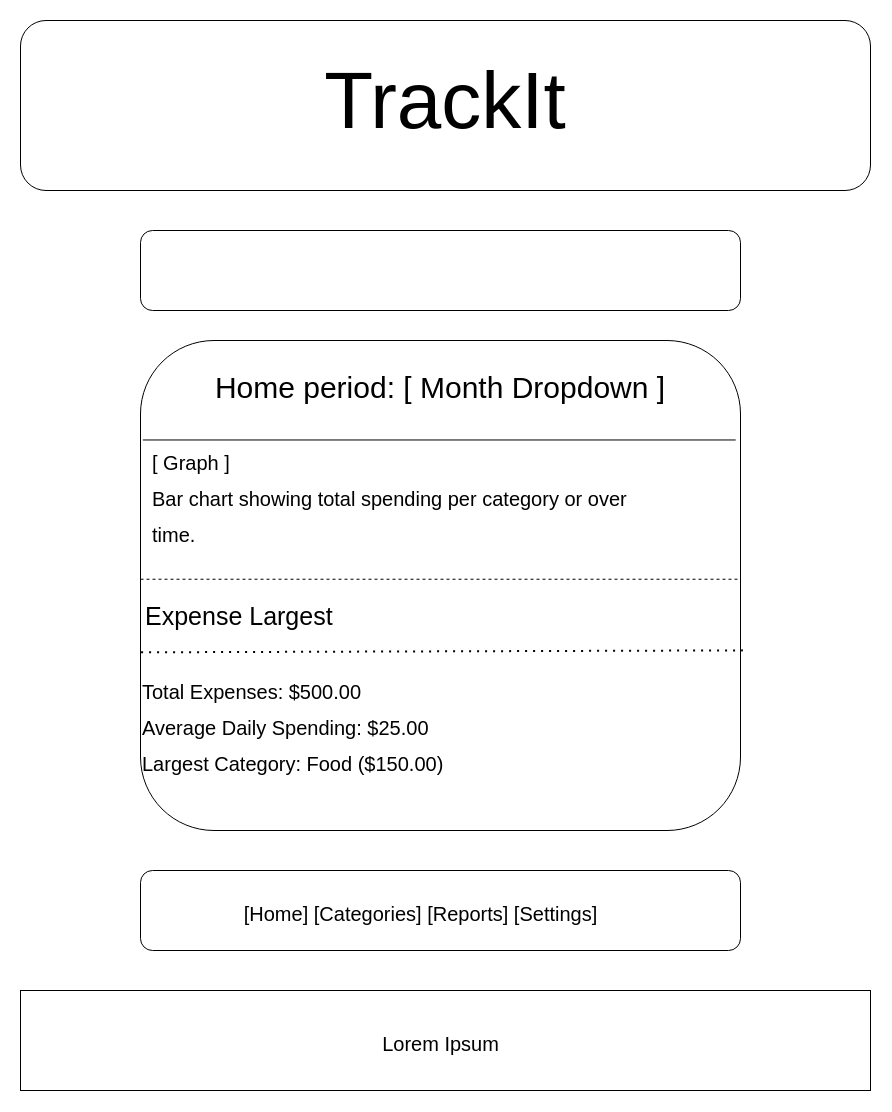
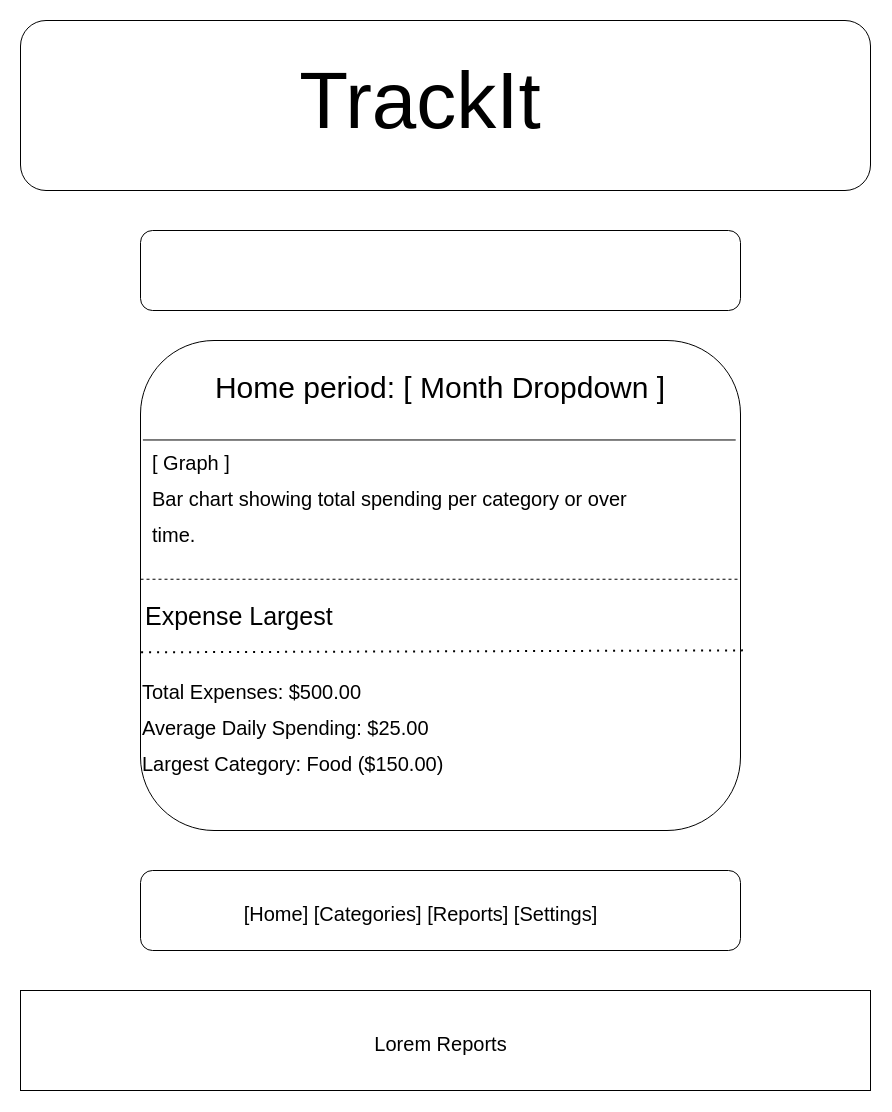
node "TrackIt": moved (446, 101) -> (421, 101)
node "Lorem Ipsum": label "Lorem Ipsum" -> "Lorem Reports"
